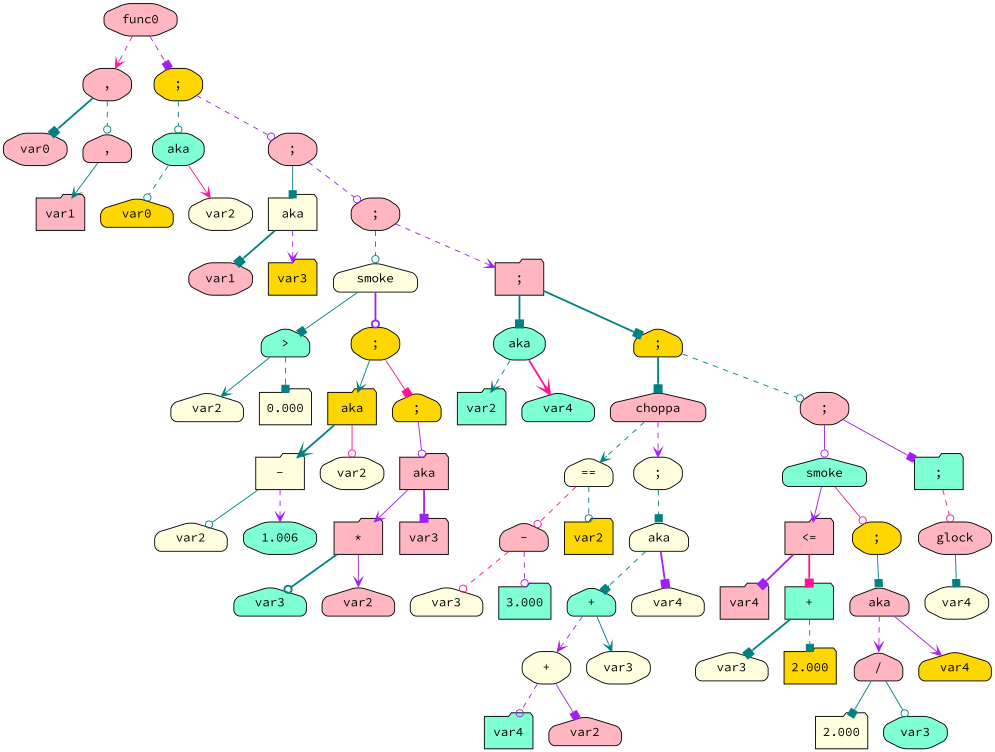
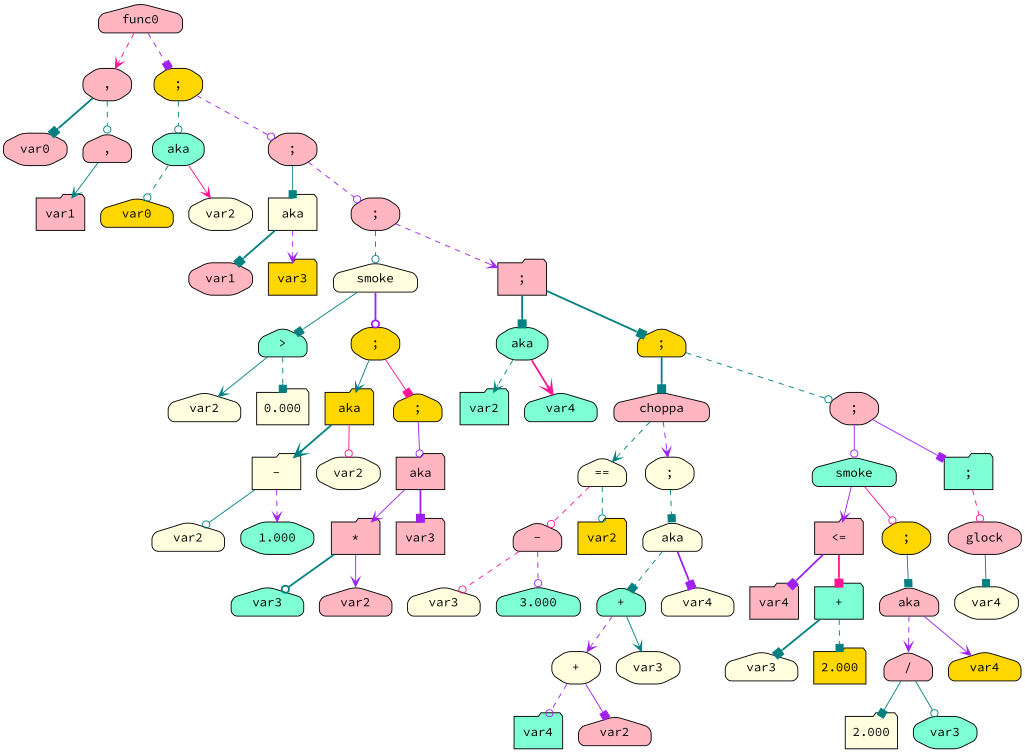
node "func0": shape octagon -> house
node "1.006": label "1.006" -> "1.000"
node "3.000": shape folder -> house
